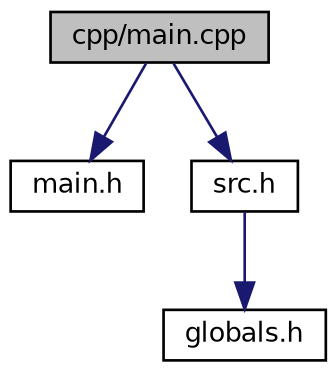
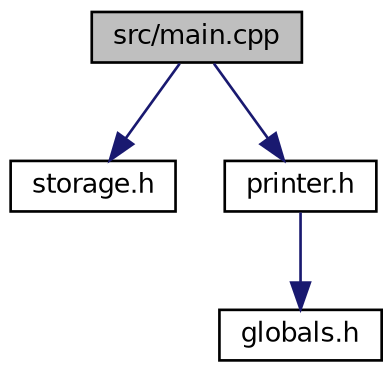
node "cpp/main.cpp": label "cpp/main.cpp" -> "src/main.cpp"
node "main.h": label "main.h" -> "storage.h"
node "src.h": label "src.h" -> "printer.h"
